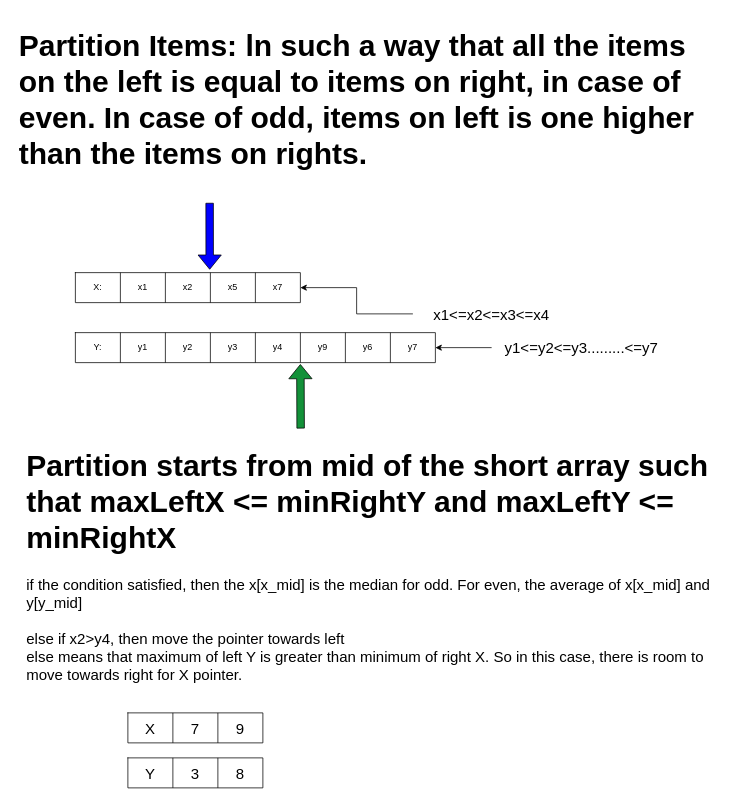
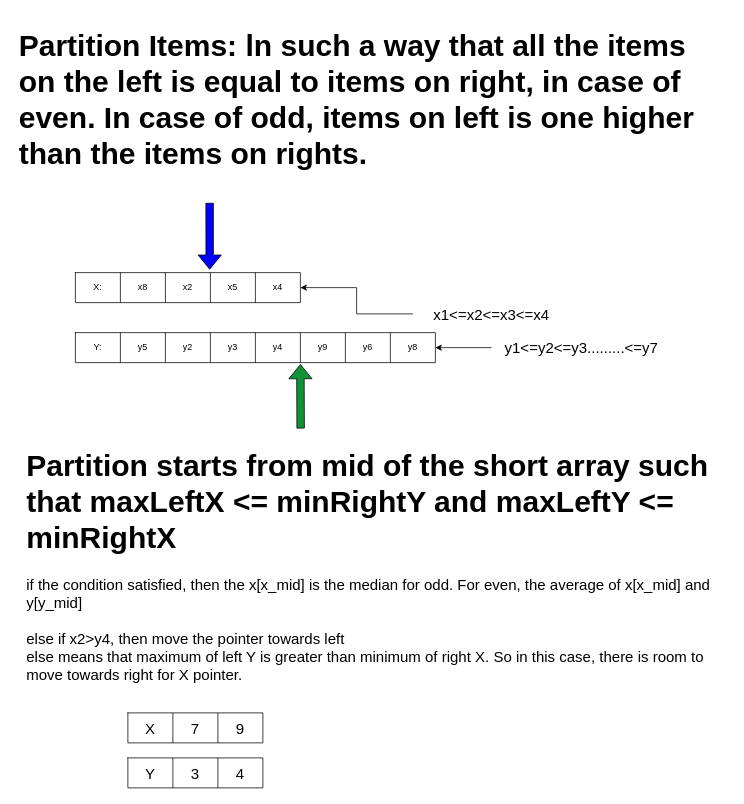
node "x1": label "x1" -> "x8"
node "x7": label "x7" -> "x4"
node "y1": label "y1" -> "y5"
node "y7": label "y7" -> "y8"
node "8": label "8" -> "4"
